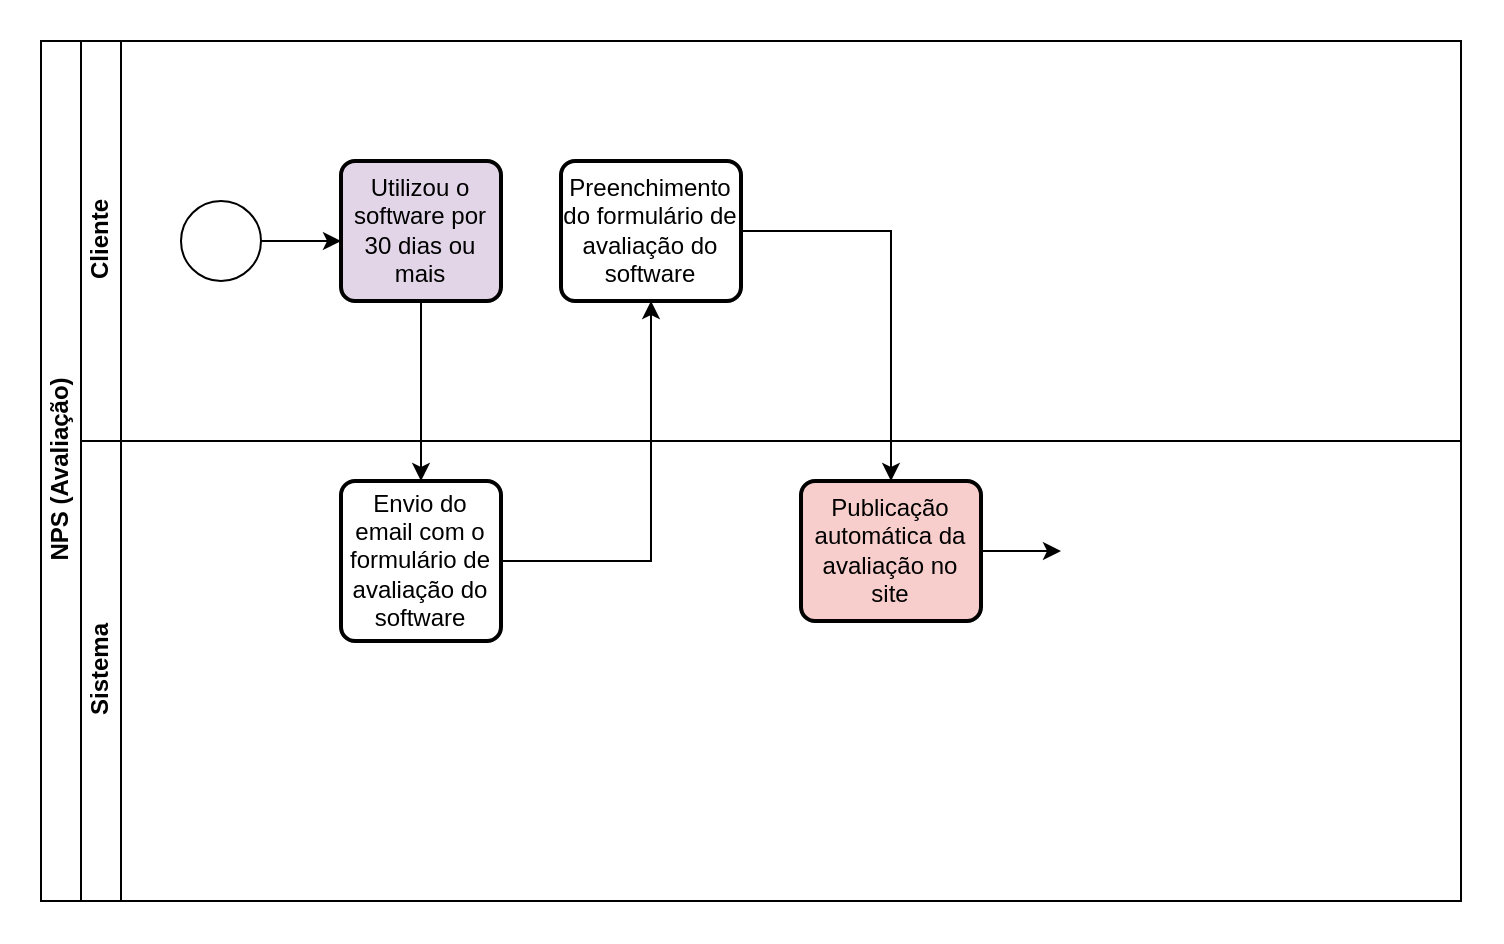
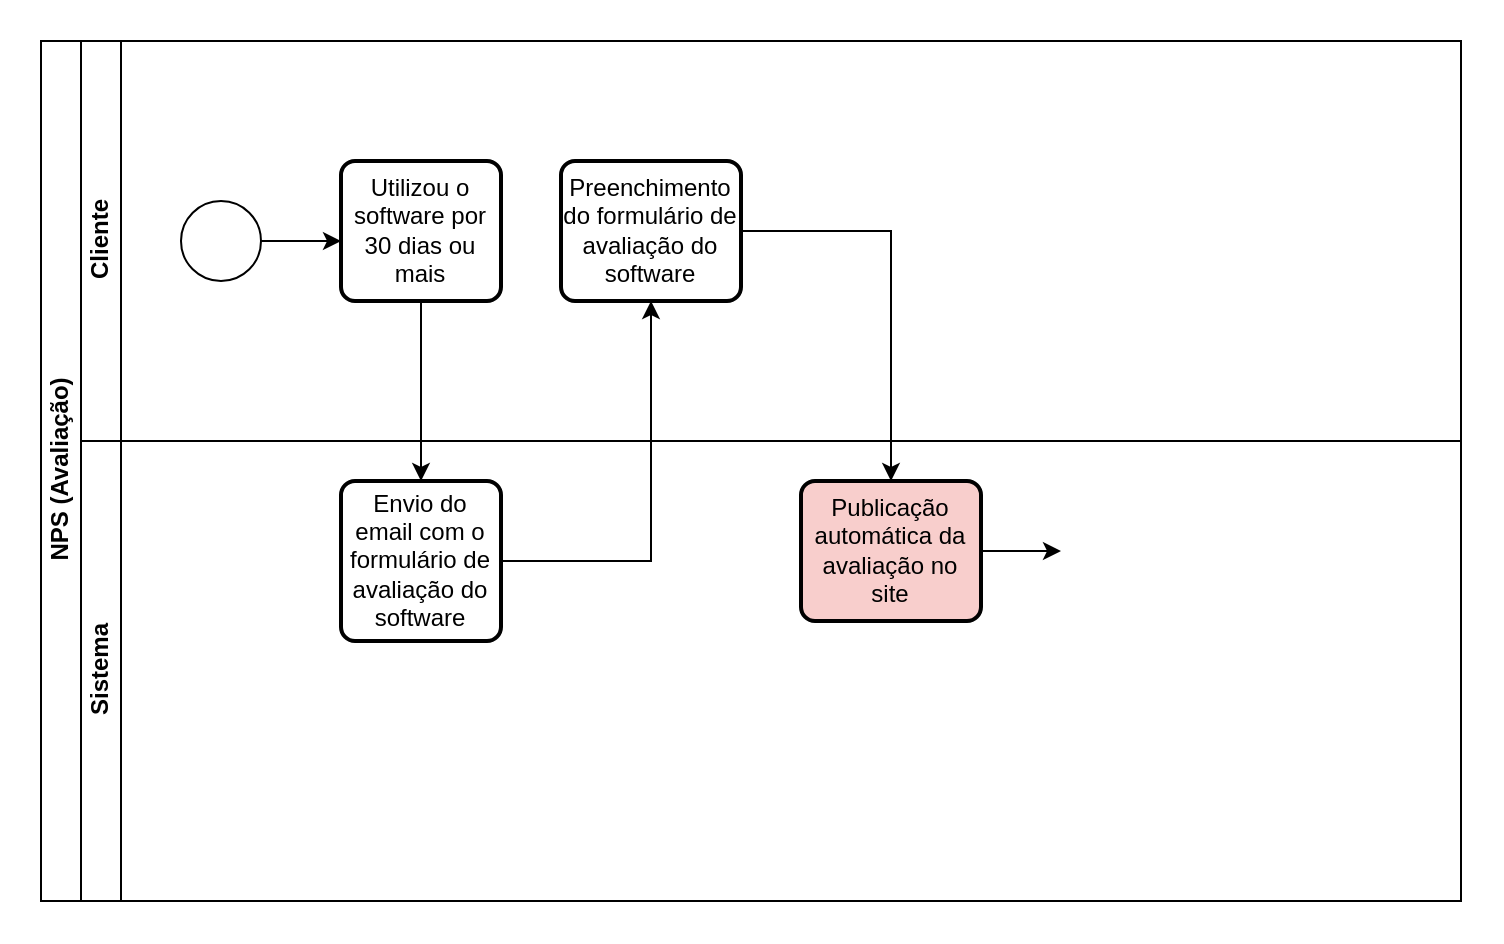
node "Utilizou o software por 30 dias ou mais": fillcolor #e1d5e7 -> #ffffff
